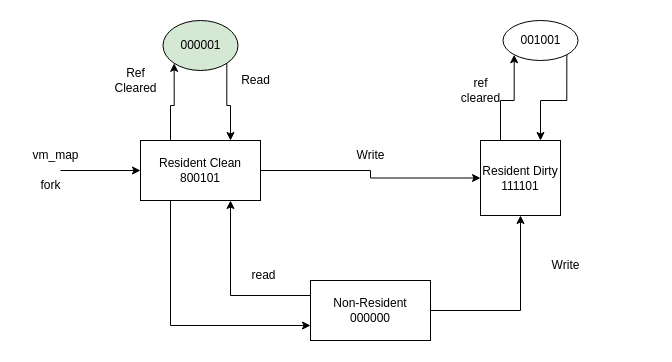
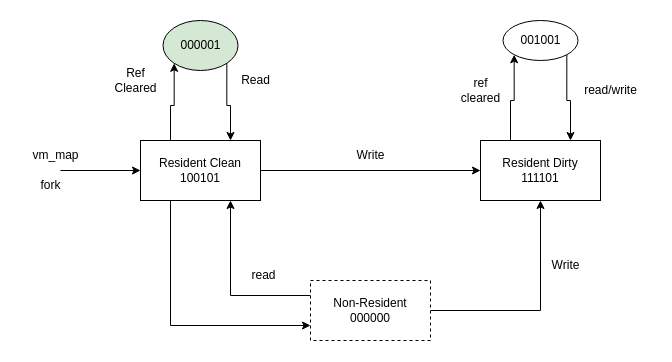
node "read/write": added
node "Resident Clean 800101": label "Resident Clean 800101" -> "Resident Clean 100101"
node "Resident Dirty 111101": size 80x75 -> 120x60
node "Non-Resident 000000": style solid -> dashed
